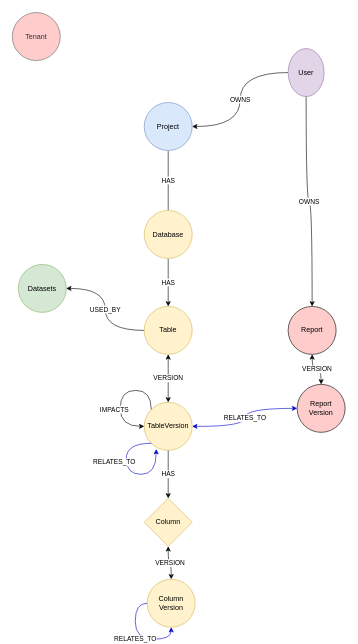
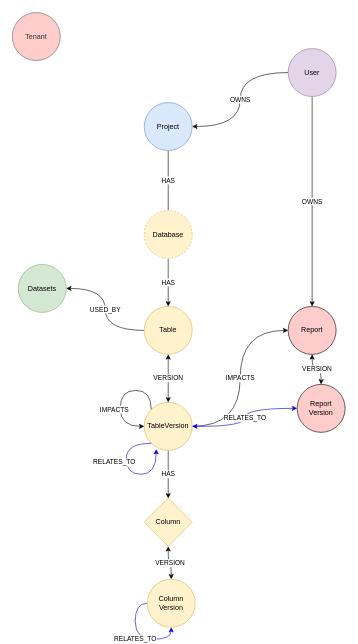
node "User": size 36x48 -> 48x48
node "Database": style solid -> dashed
edge "TableVersion" -> "Report": added, label "IMPACTS"
